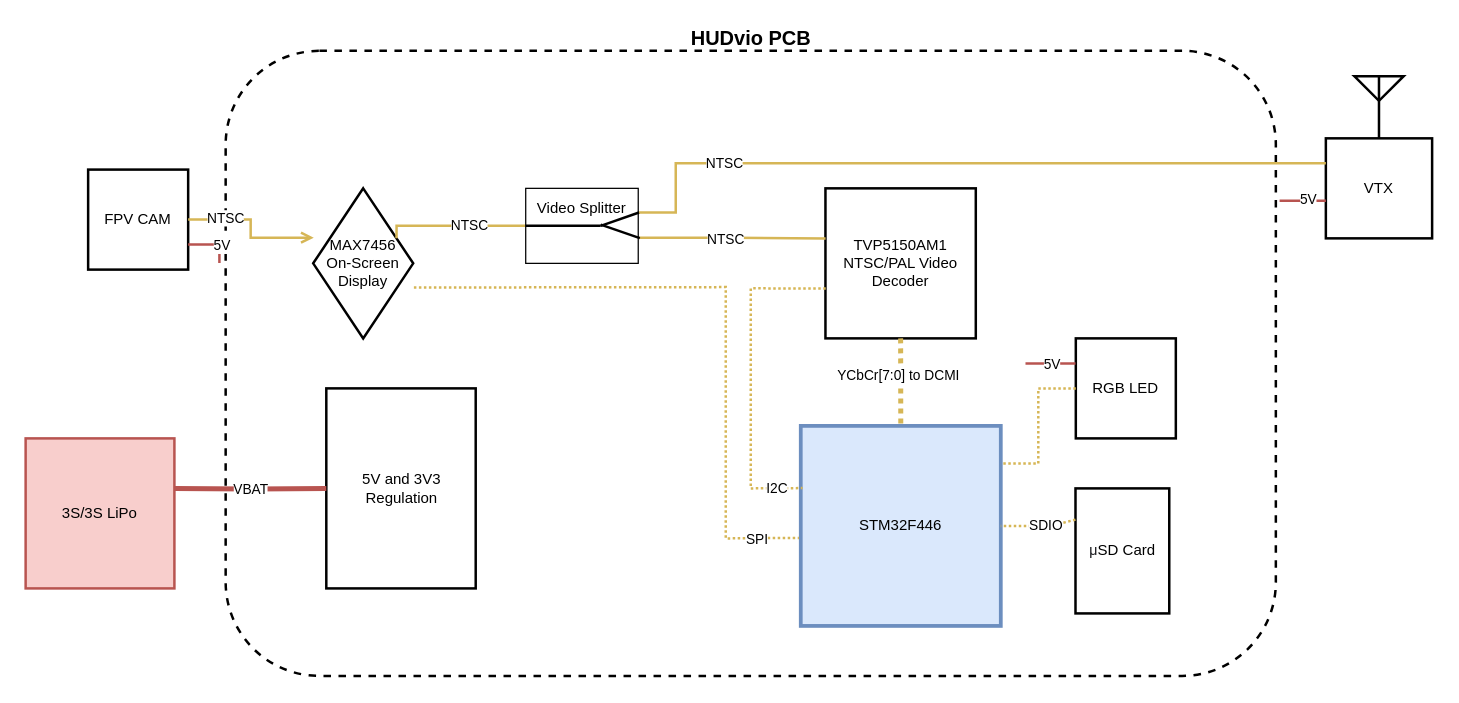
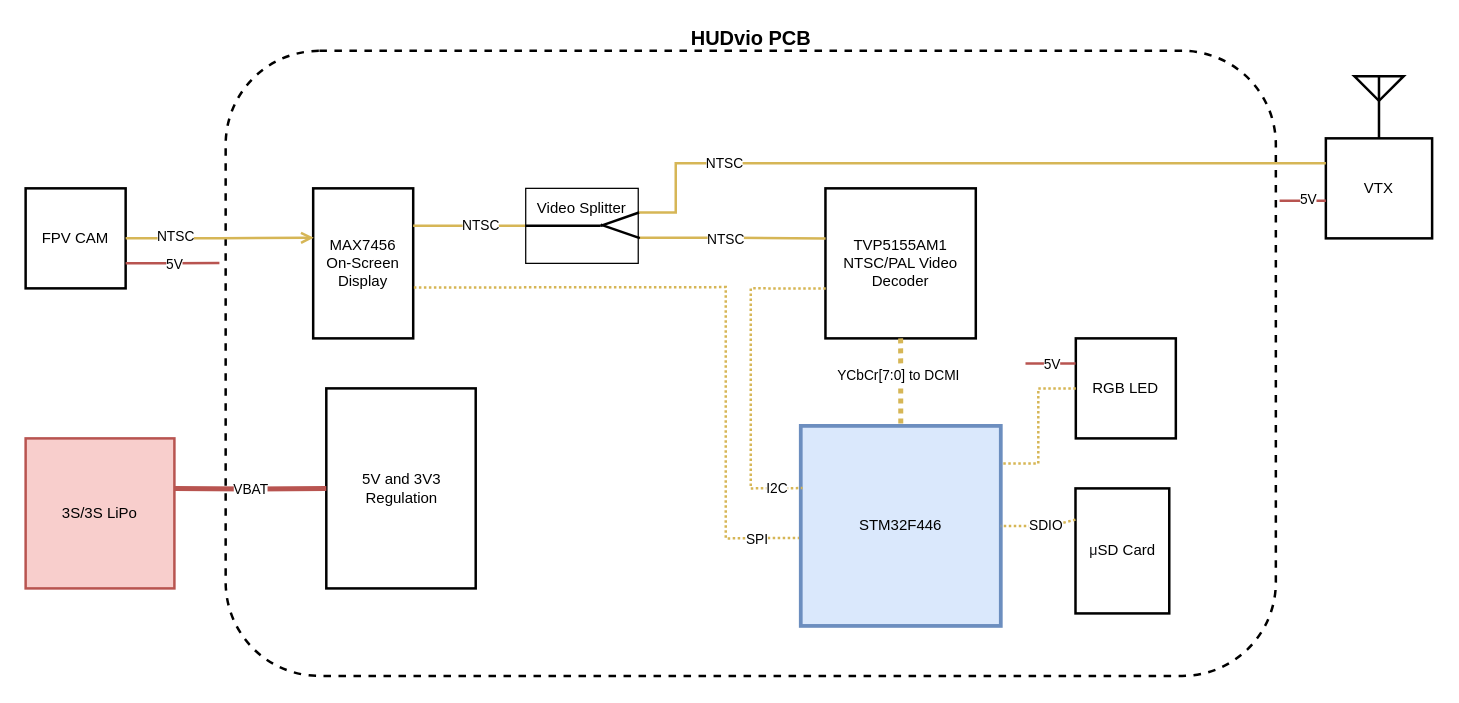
node "FPV CAM": moved (138, 219) -> (76, 238)
node "MAX7456 On-Screen Display": shape diamond -> rectangle
node "TVP5150AM1 NTSC/PAL Video Decoder": label "TVP5150AM1 NTSC/PAL Video Decoder" -> "TVP5155AM1 NTSC/PAL Video Decoder"
